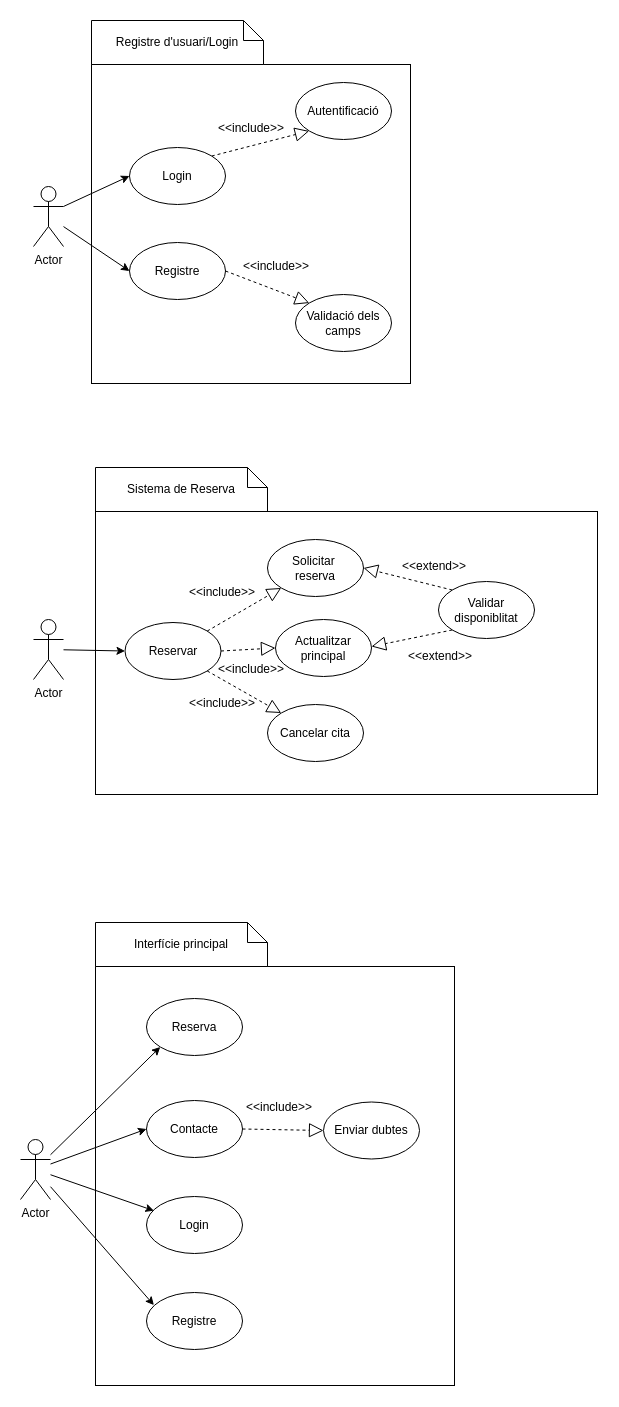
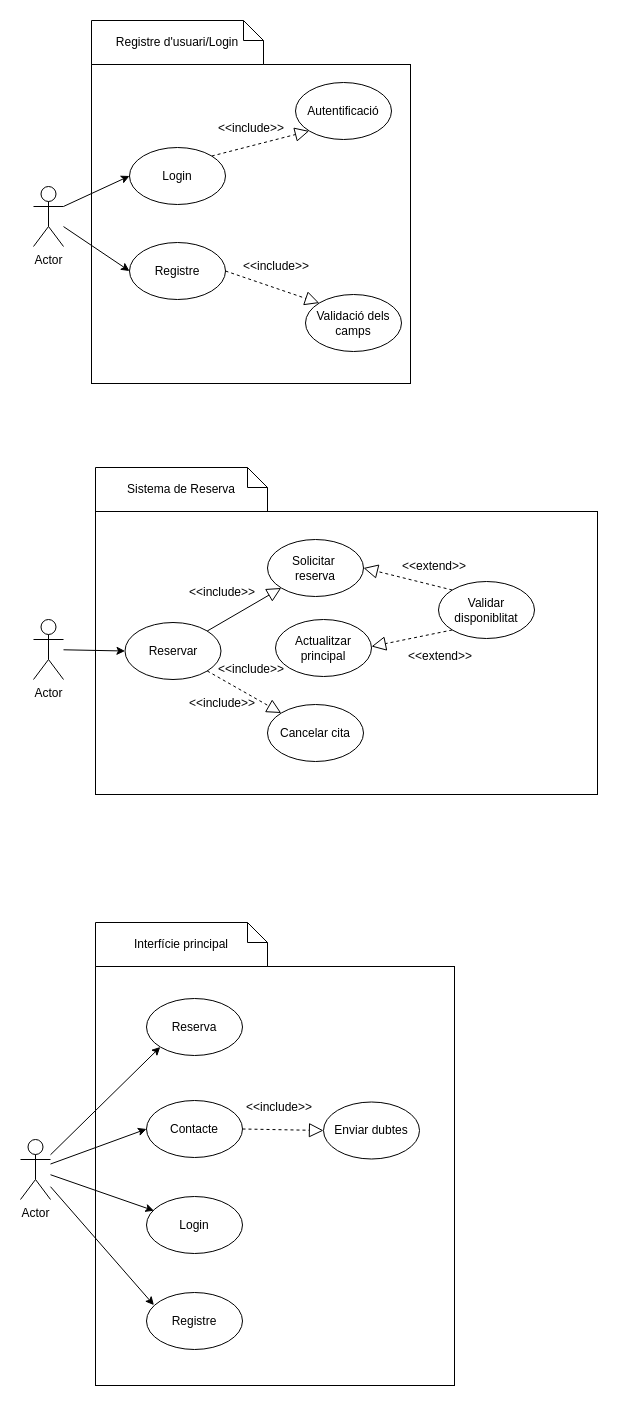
node "Validació dels camps": moved (344, 323) -> (354, 323)
edge "Reservar" -> "Solicitar reserva": style dashed -> solid
edge "Reservar" -> "Actualitzar principal": removed
